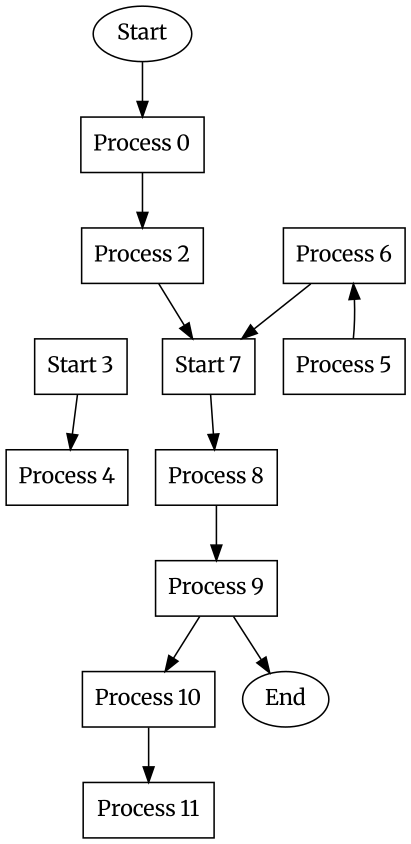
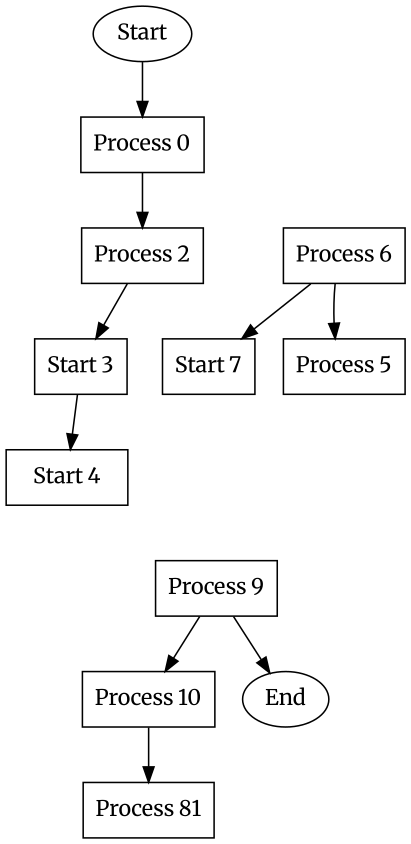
edge "Process 2" -> "Start 7": now "Process 2" -> "Start 3"
edge "Process 5" -> "Process 6": reversed
node "Process 4": label "Process 4" -> "Start 4"
node "Process 8": removed
node "Process 11": label "Process 11" -> "Process 81"
